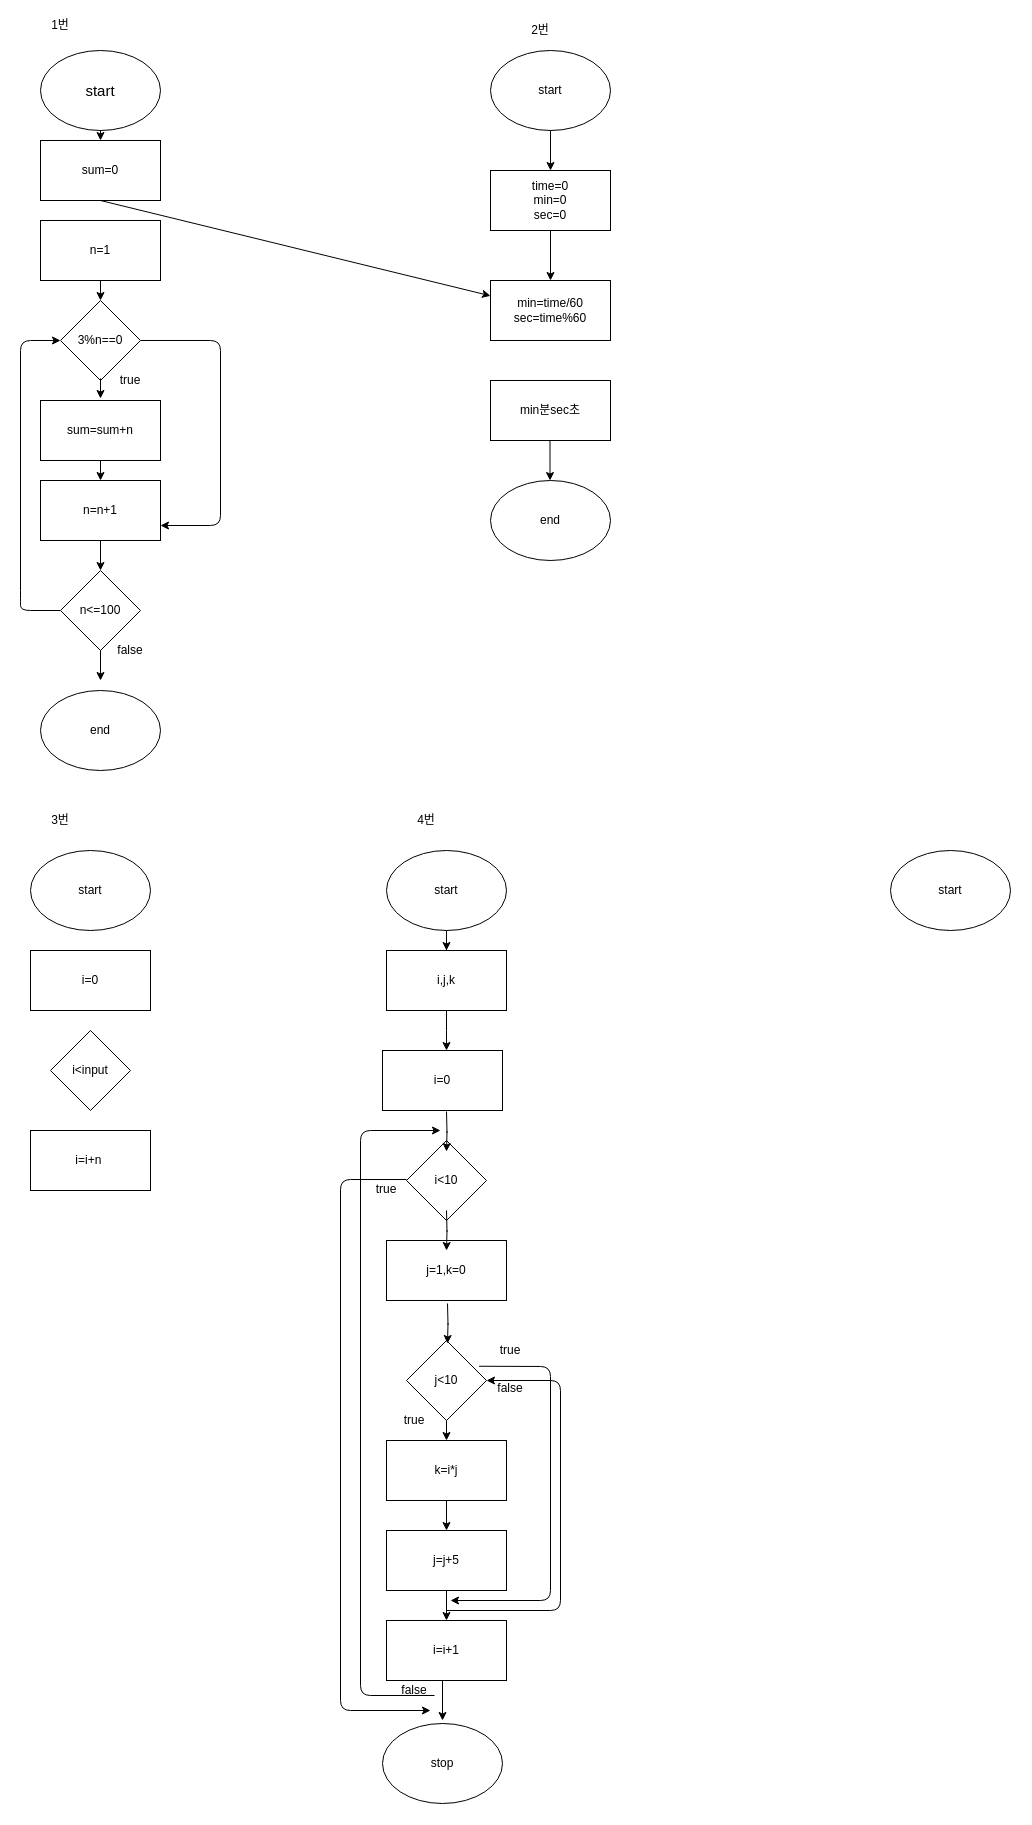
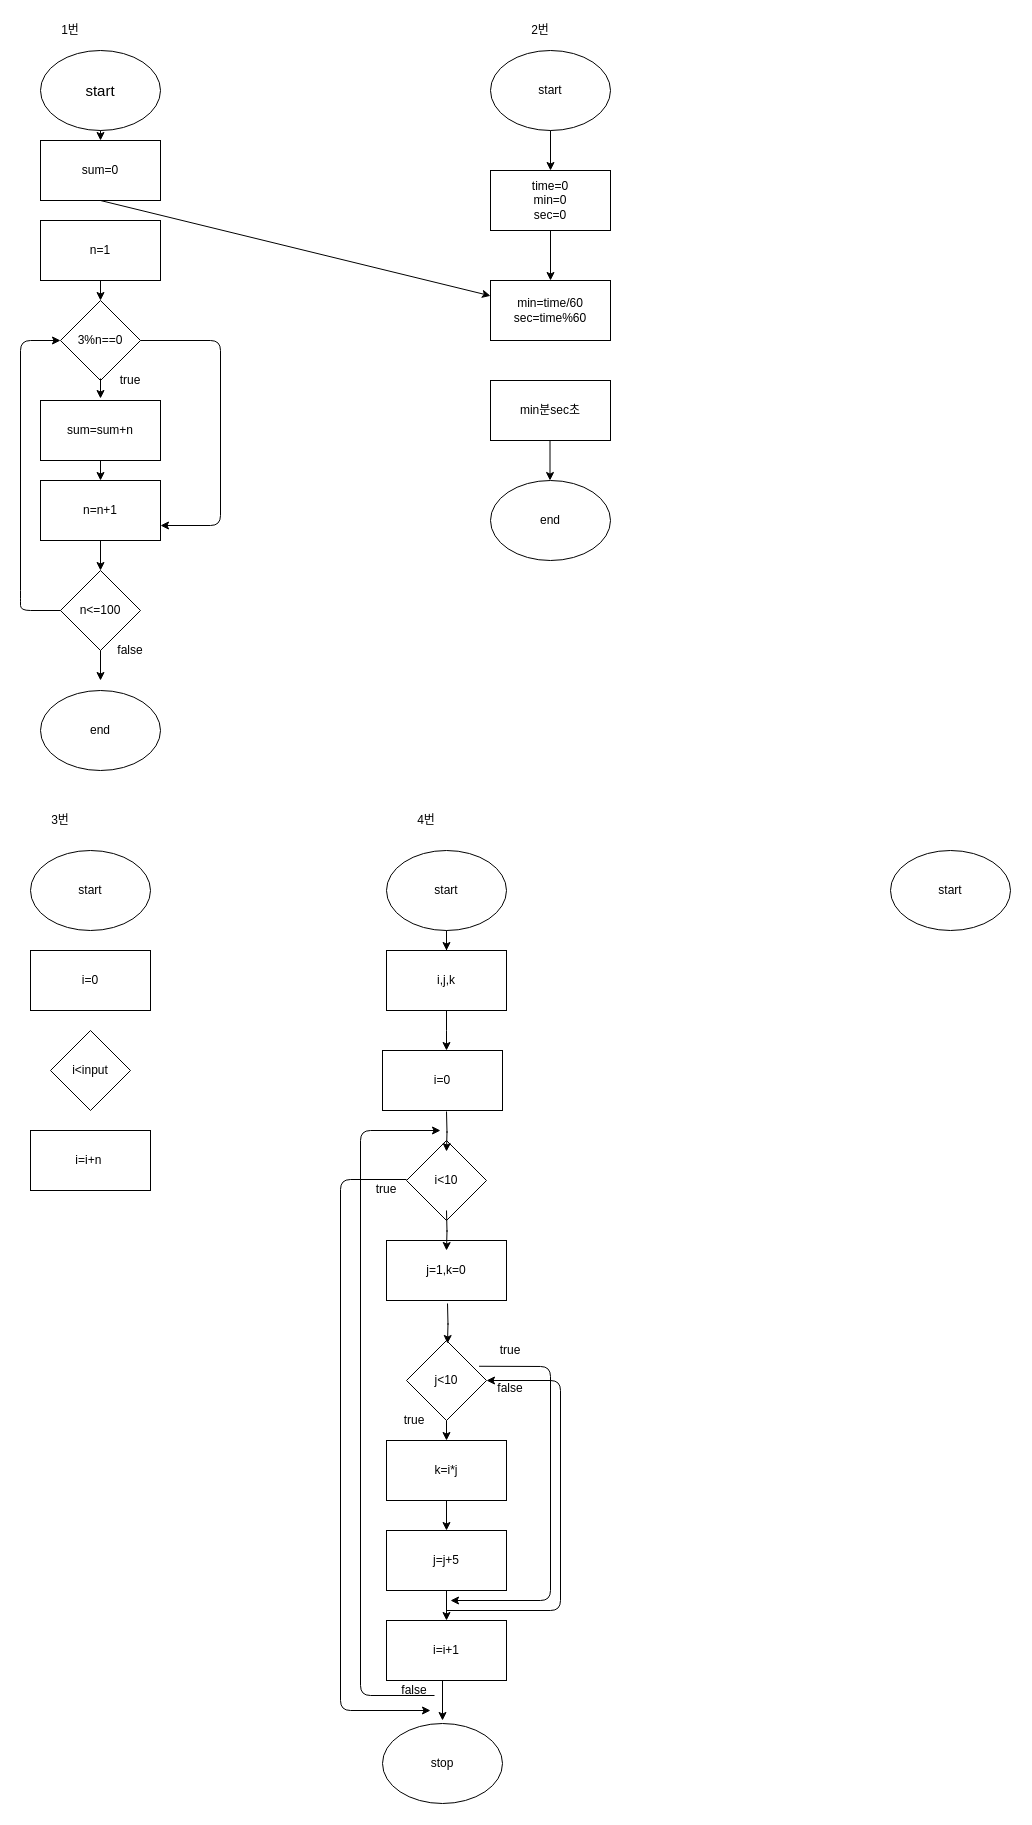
node "1번": moved (61, 26) -> (71, 31)
